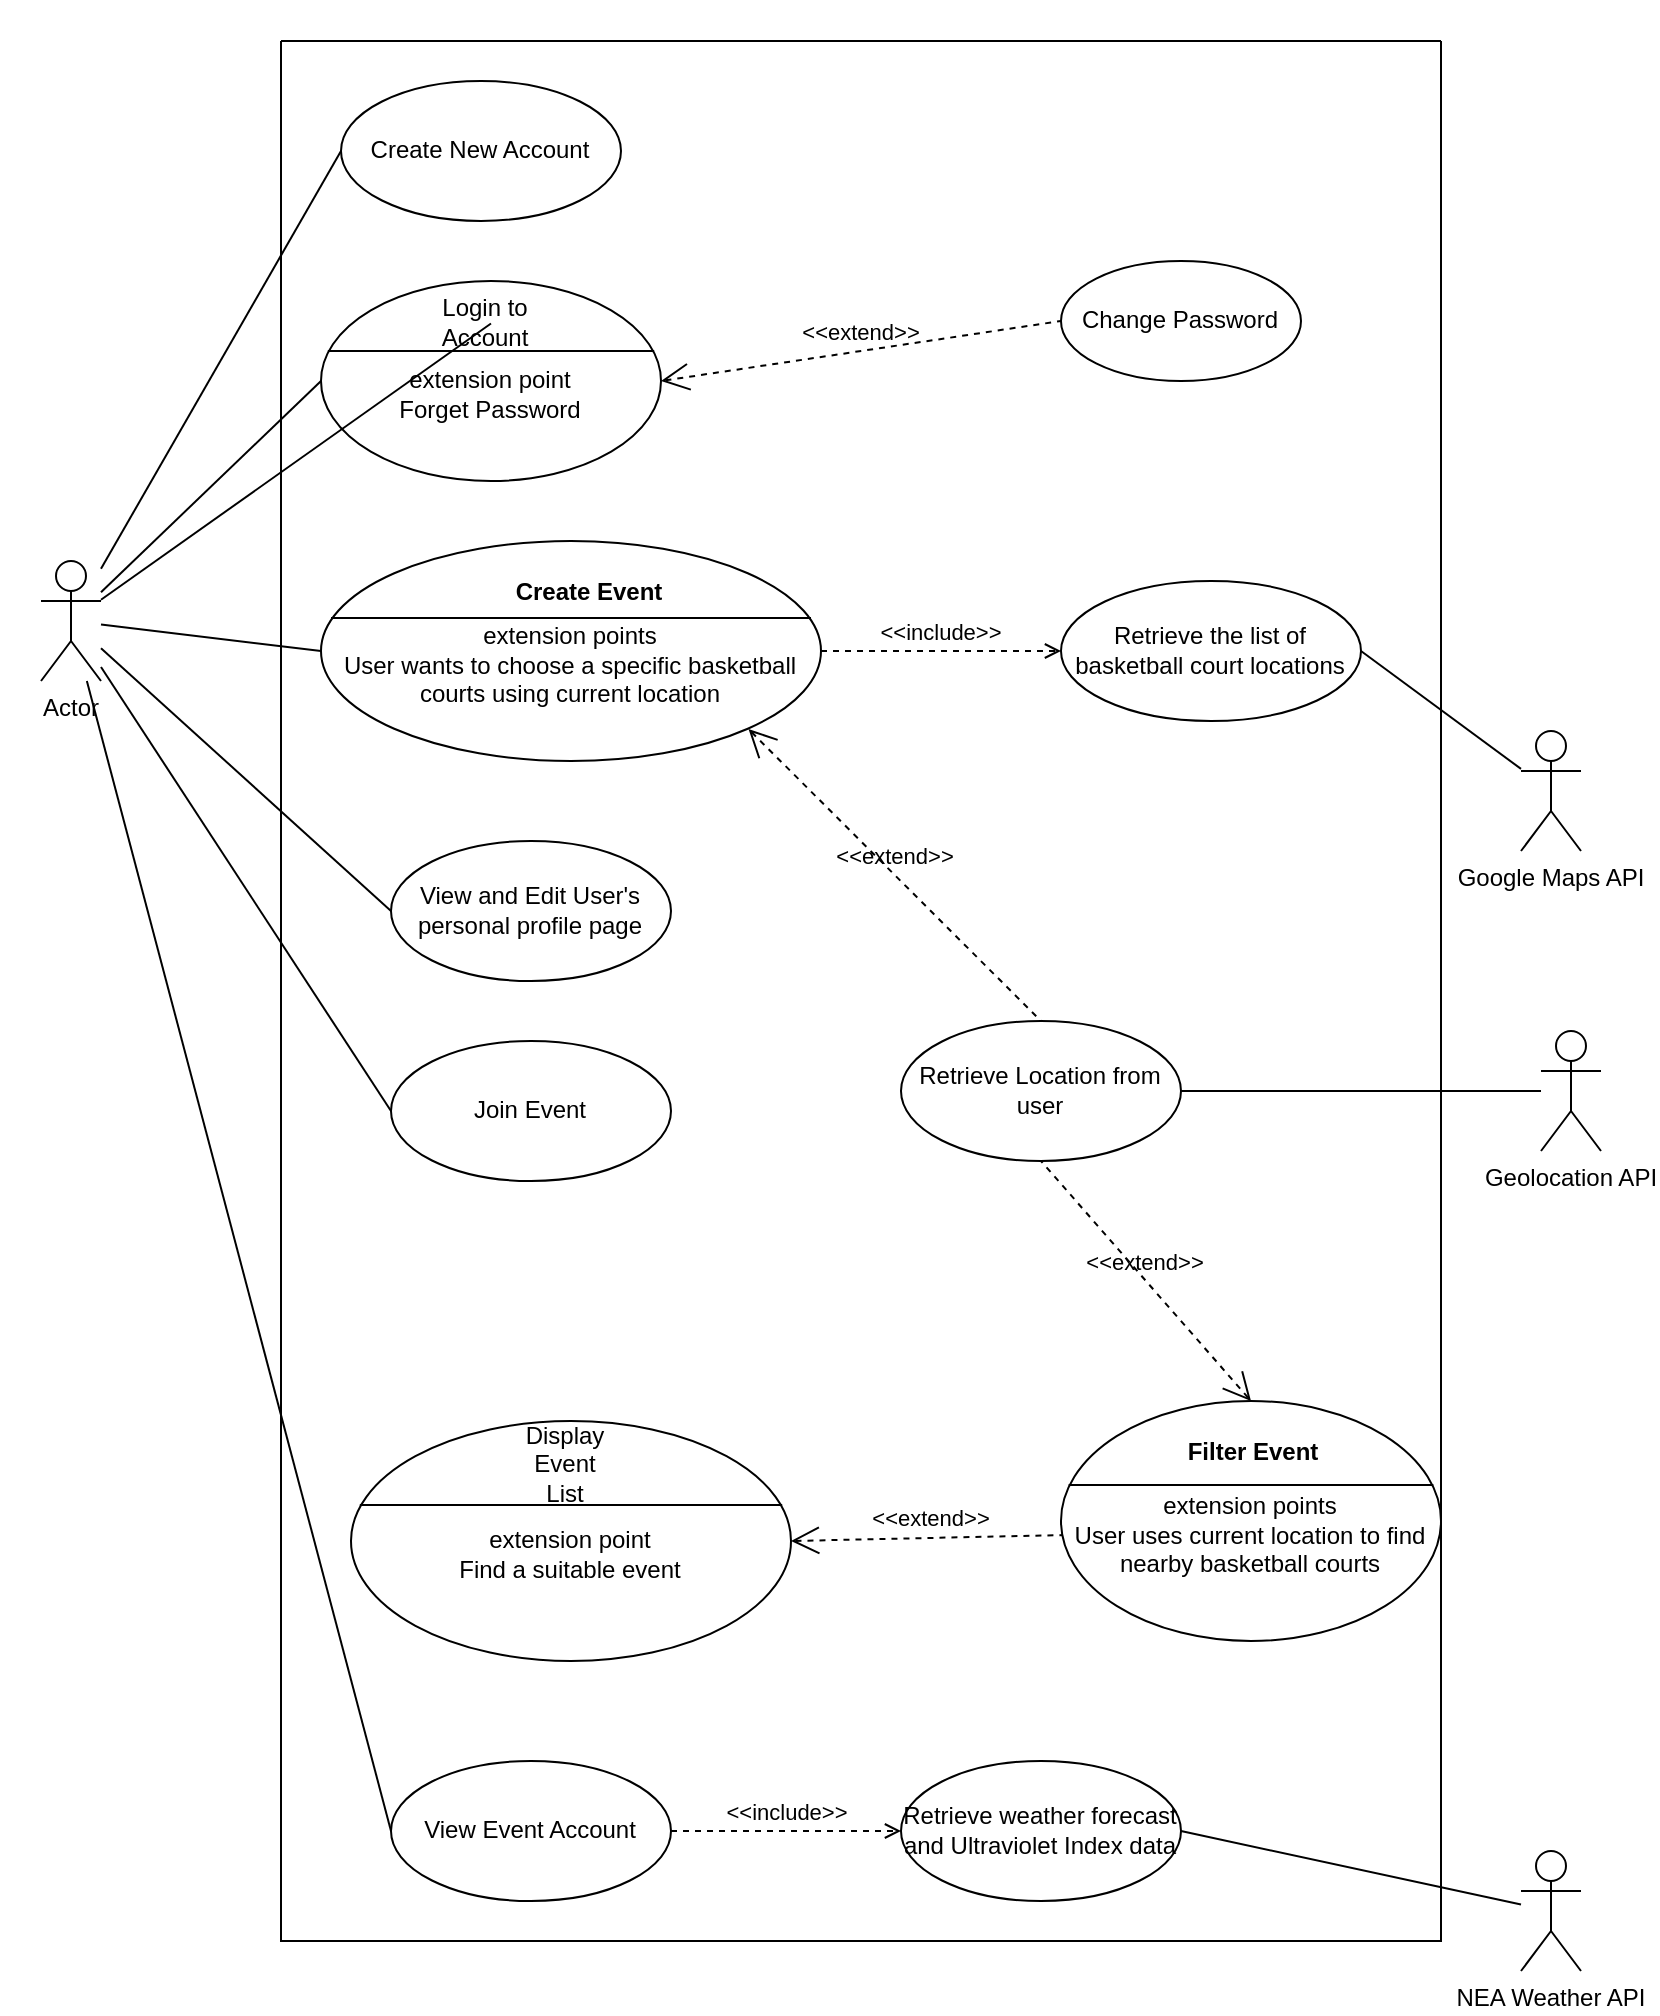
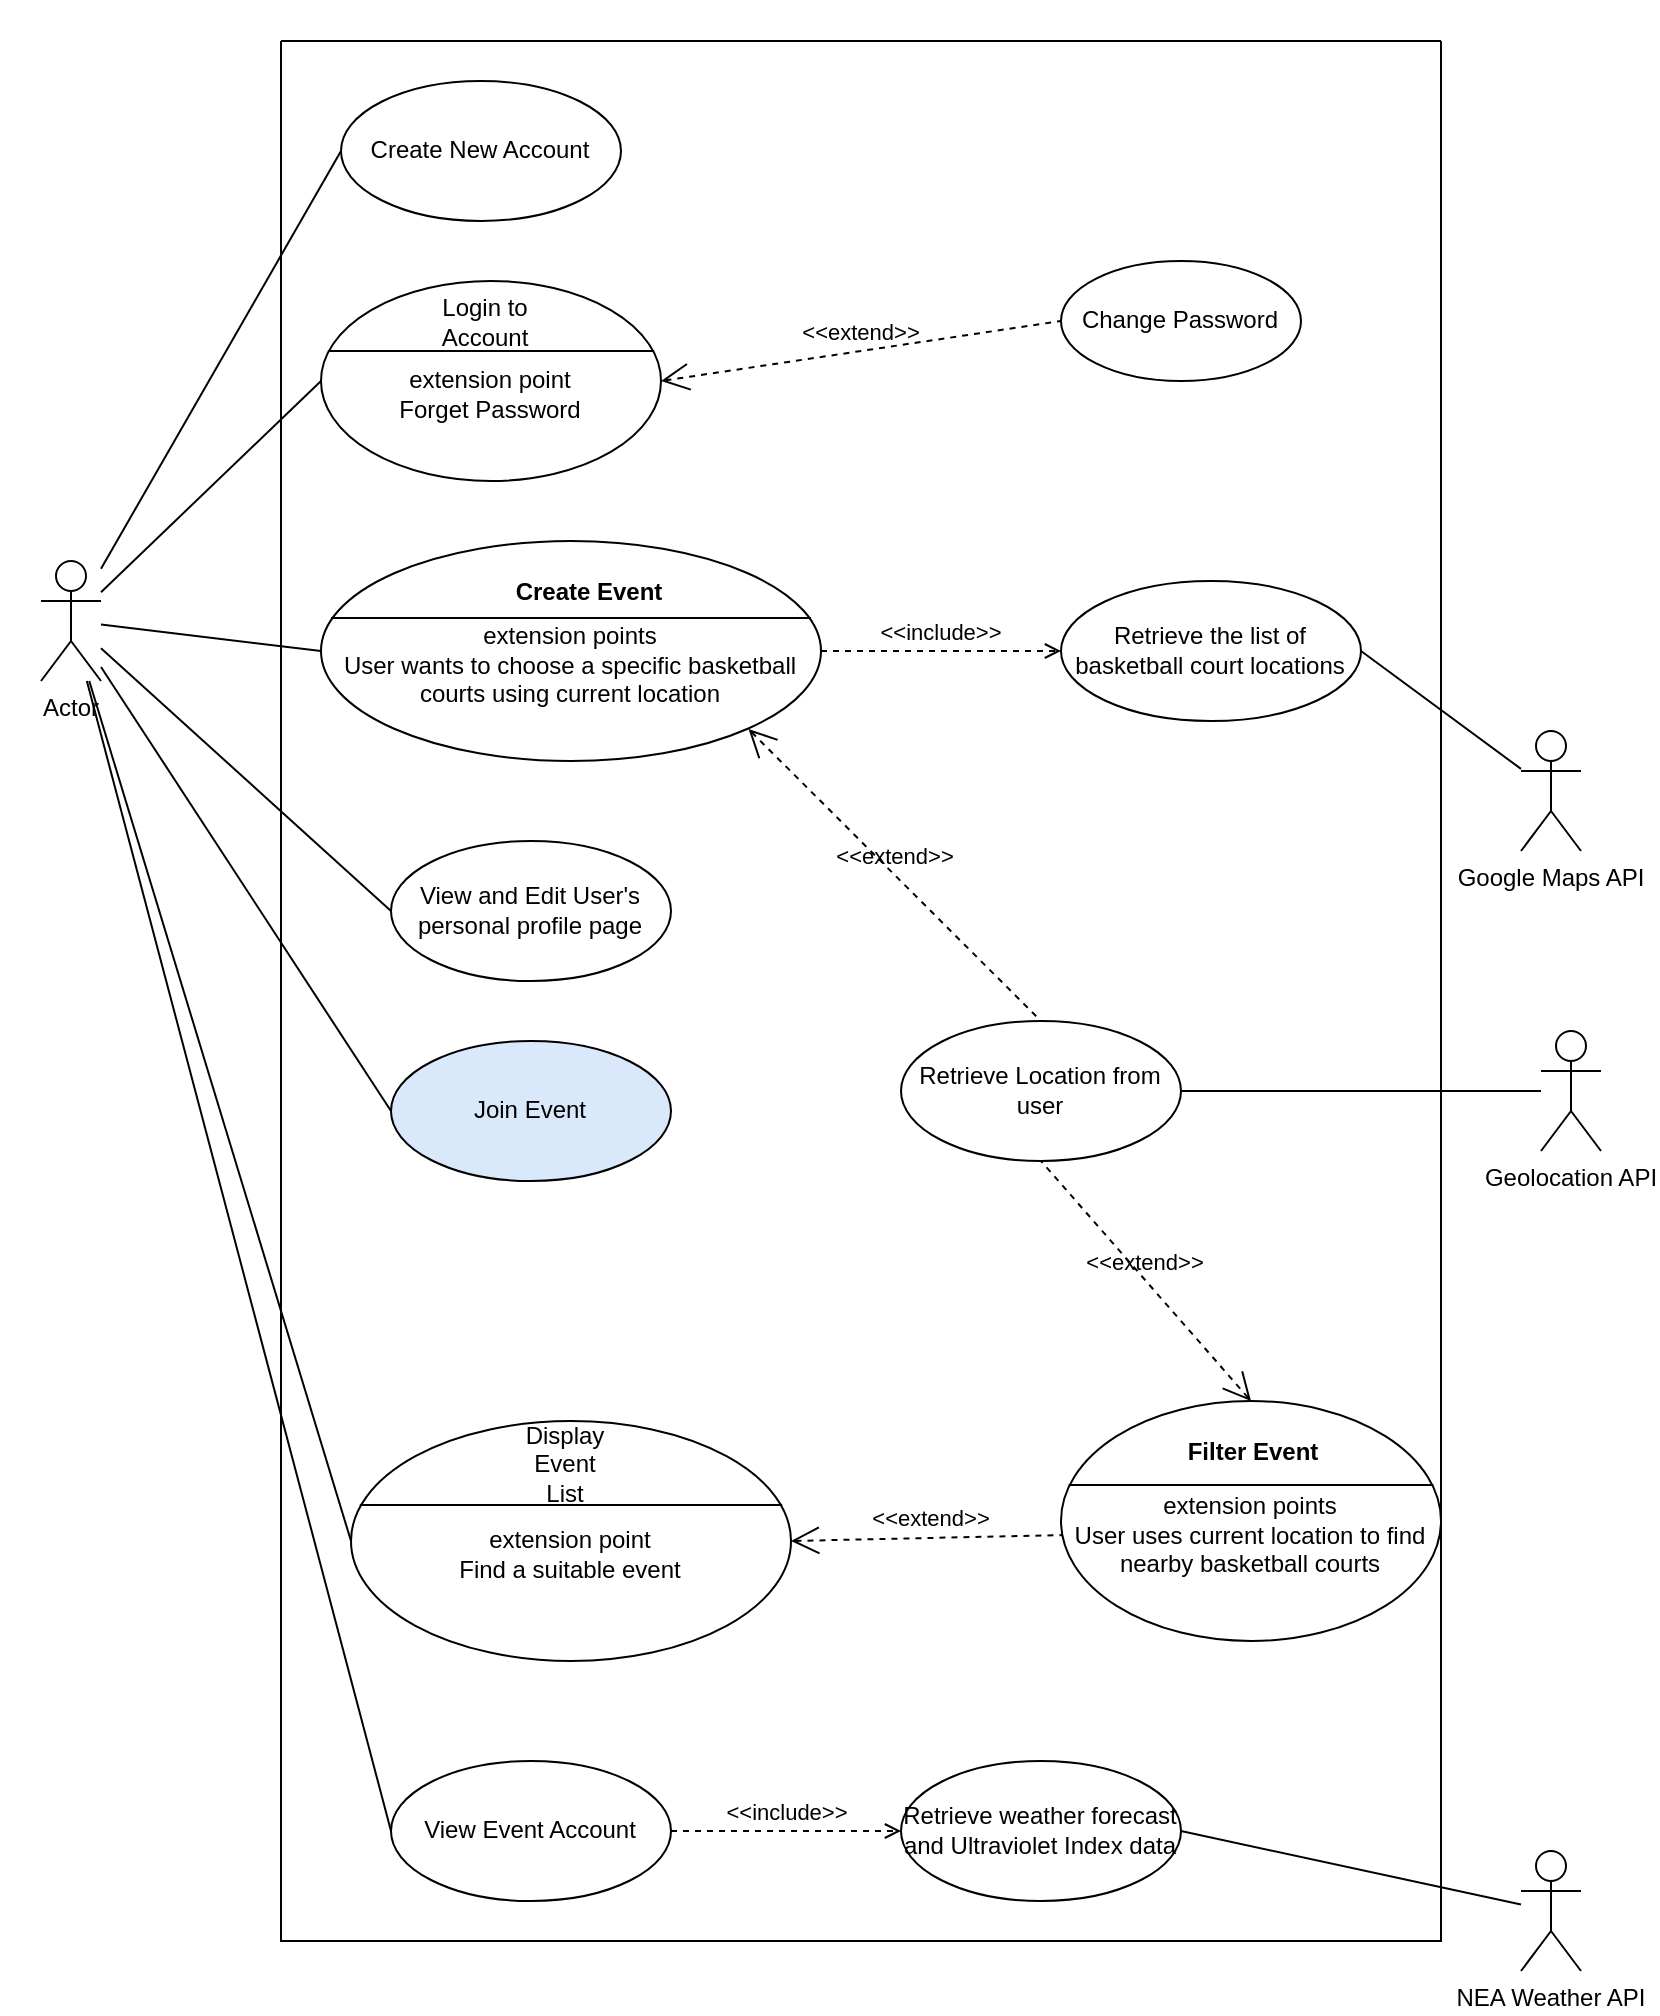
edge "Login to Account" -- "Actor": now "extension point Find a suitable event" -- "Actor"
node "Join Event": fillcolor #ffffff -> #dae8fc
